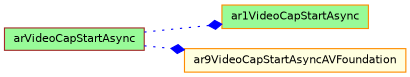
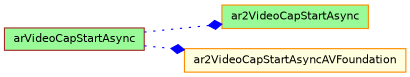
node "ar1VideoCapStartAsync": label "ar1VideoCapStartAsync" -> "ar2VideoCapStartAsync"
node "ar9VideoCapStartAsyncAVFoundation": label "ar9VideoCapStartAsyncAVFoundation" -> "ar2VideoCapStartAsyncAVFoundation"
